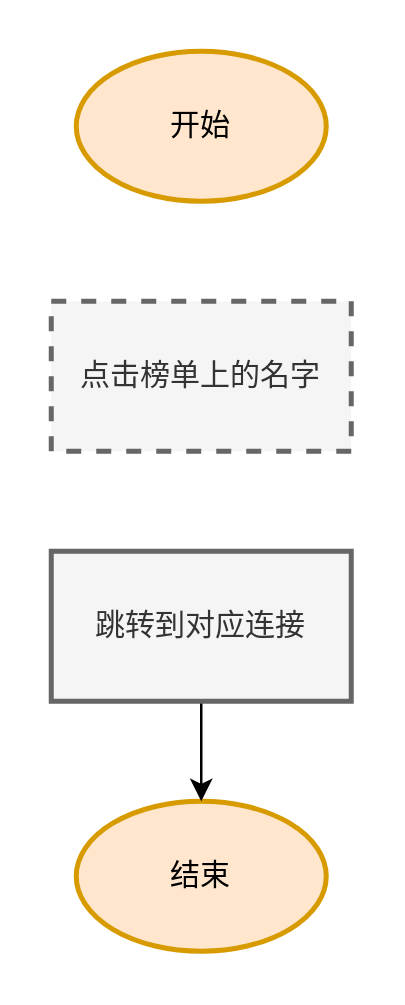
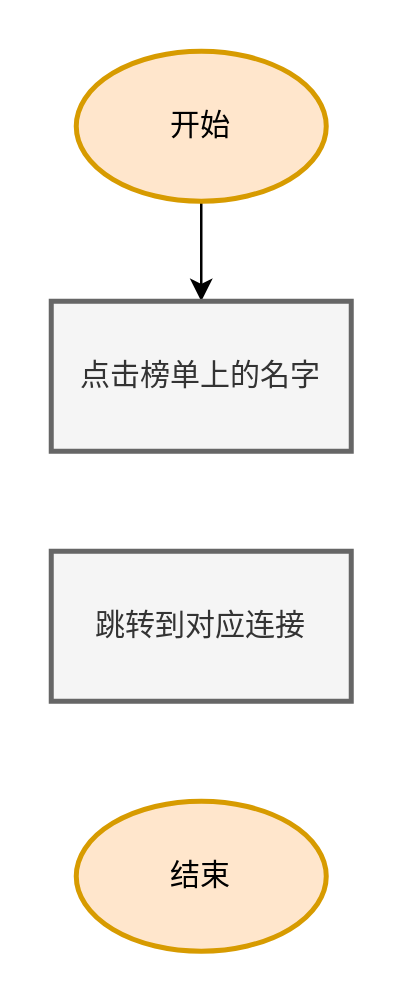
edge "开始" -> "点击榜单上的名字": added
node "点击榜单上的名字": style dashed -> solid
edge "跳转到对应连接" -> "结束": removed
